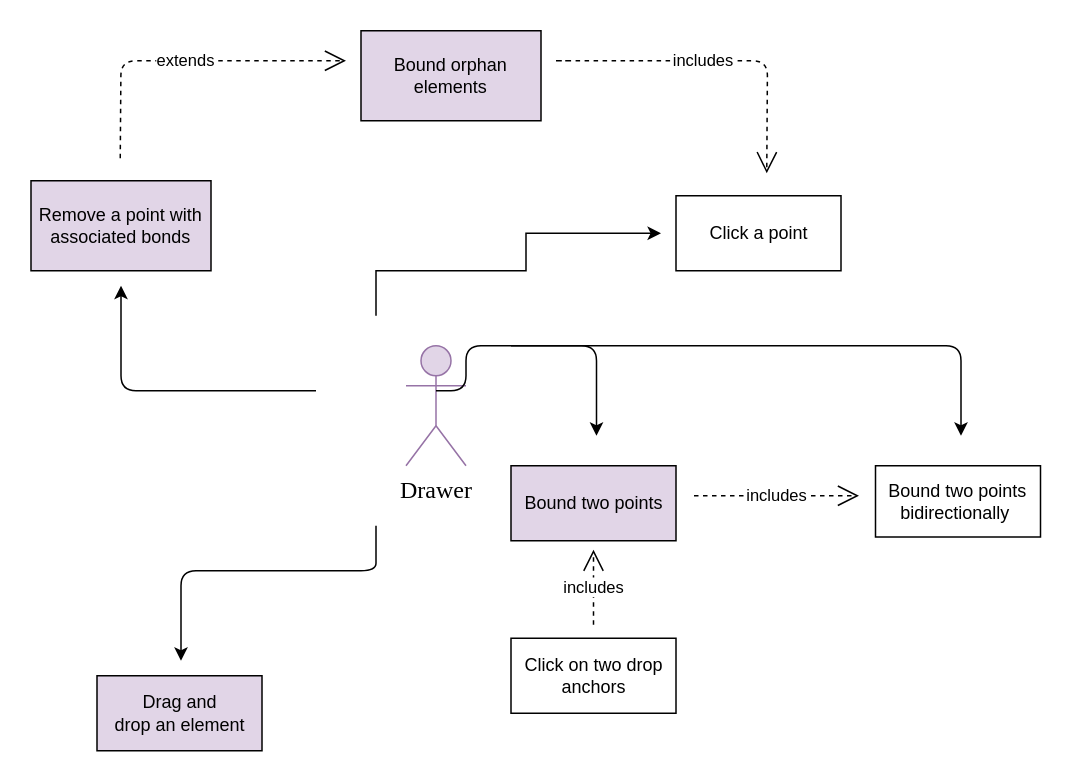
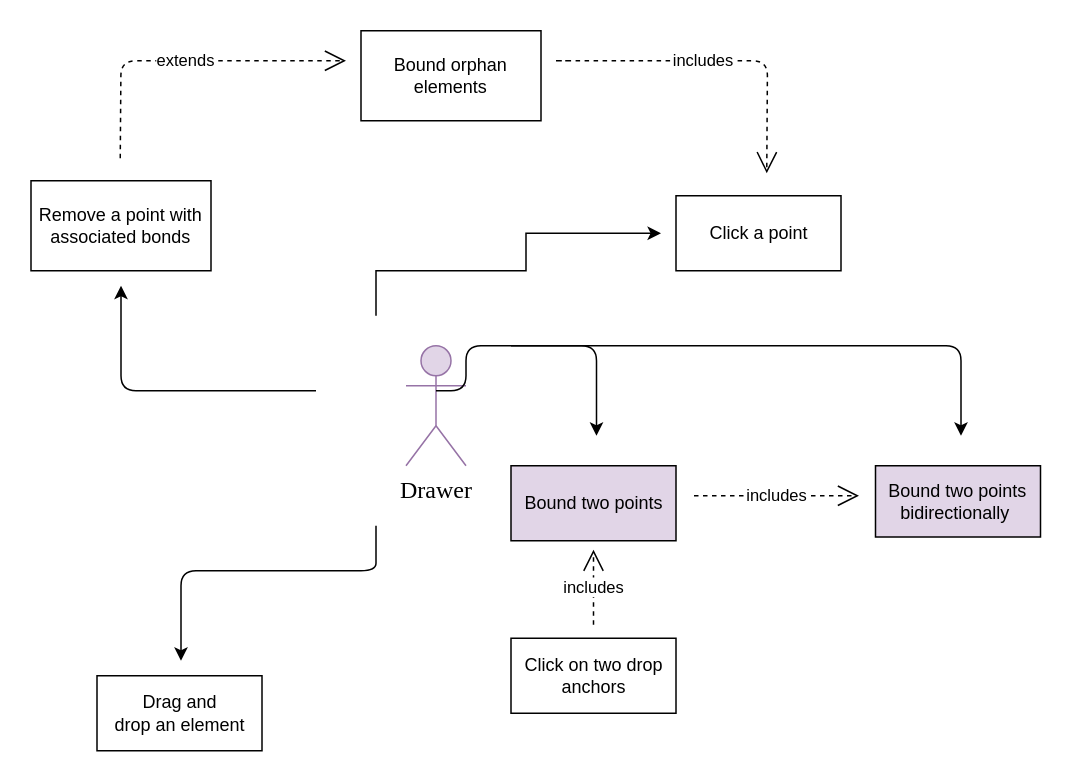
node "Bound orphan elements": fillcolor #e1d5e7 -> #ffffff
node "Remove a point with associated bonds": fillcolor #e1d5e7 -> #ffffff
node "Bound two points bidirectionally": fillcolor #ffffff -> #e1d5e7
node "Drag and drop an element": fillcolor #e1d5e7 -> #ffffff
